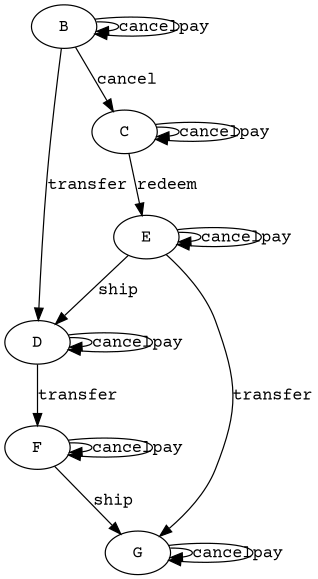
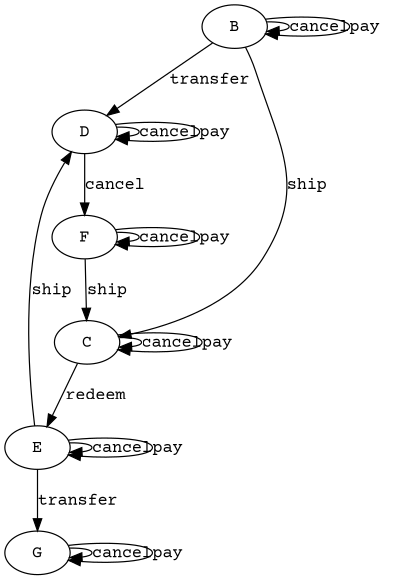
edge "B" -> "C": label "cancel" -> "ship"
edge "D" -> "F": label "transfer" -> "cancel"
edge "F" -> "G": now "F" -> "C"
